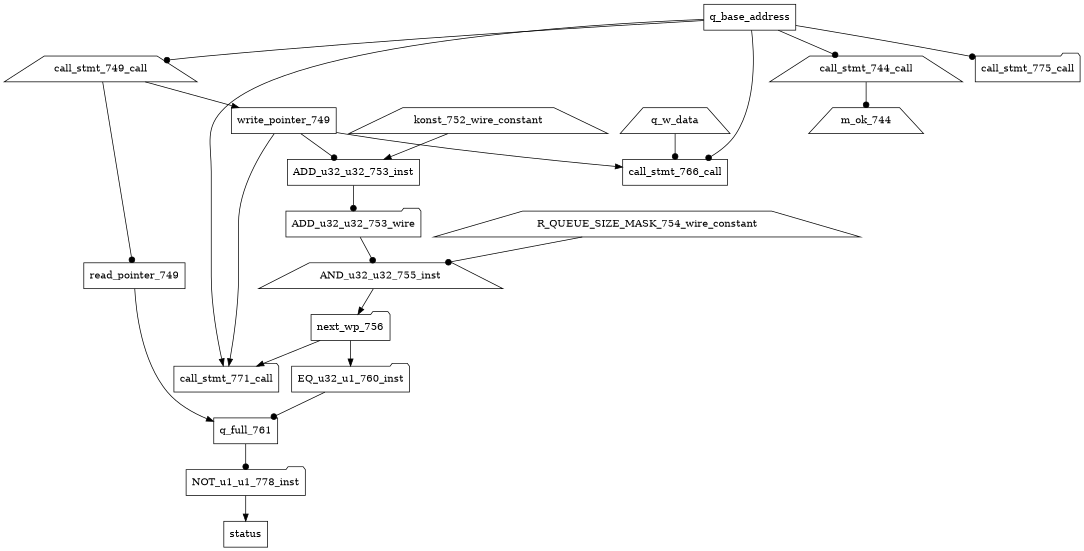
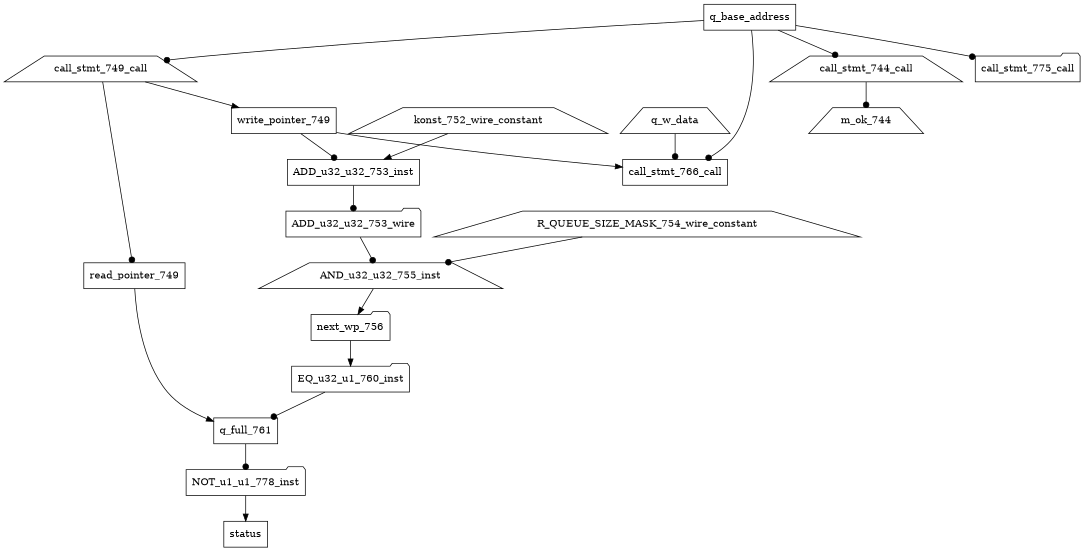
node "call_stmt_771_call": removed
